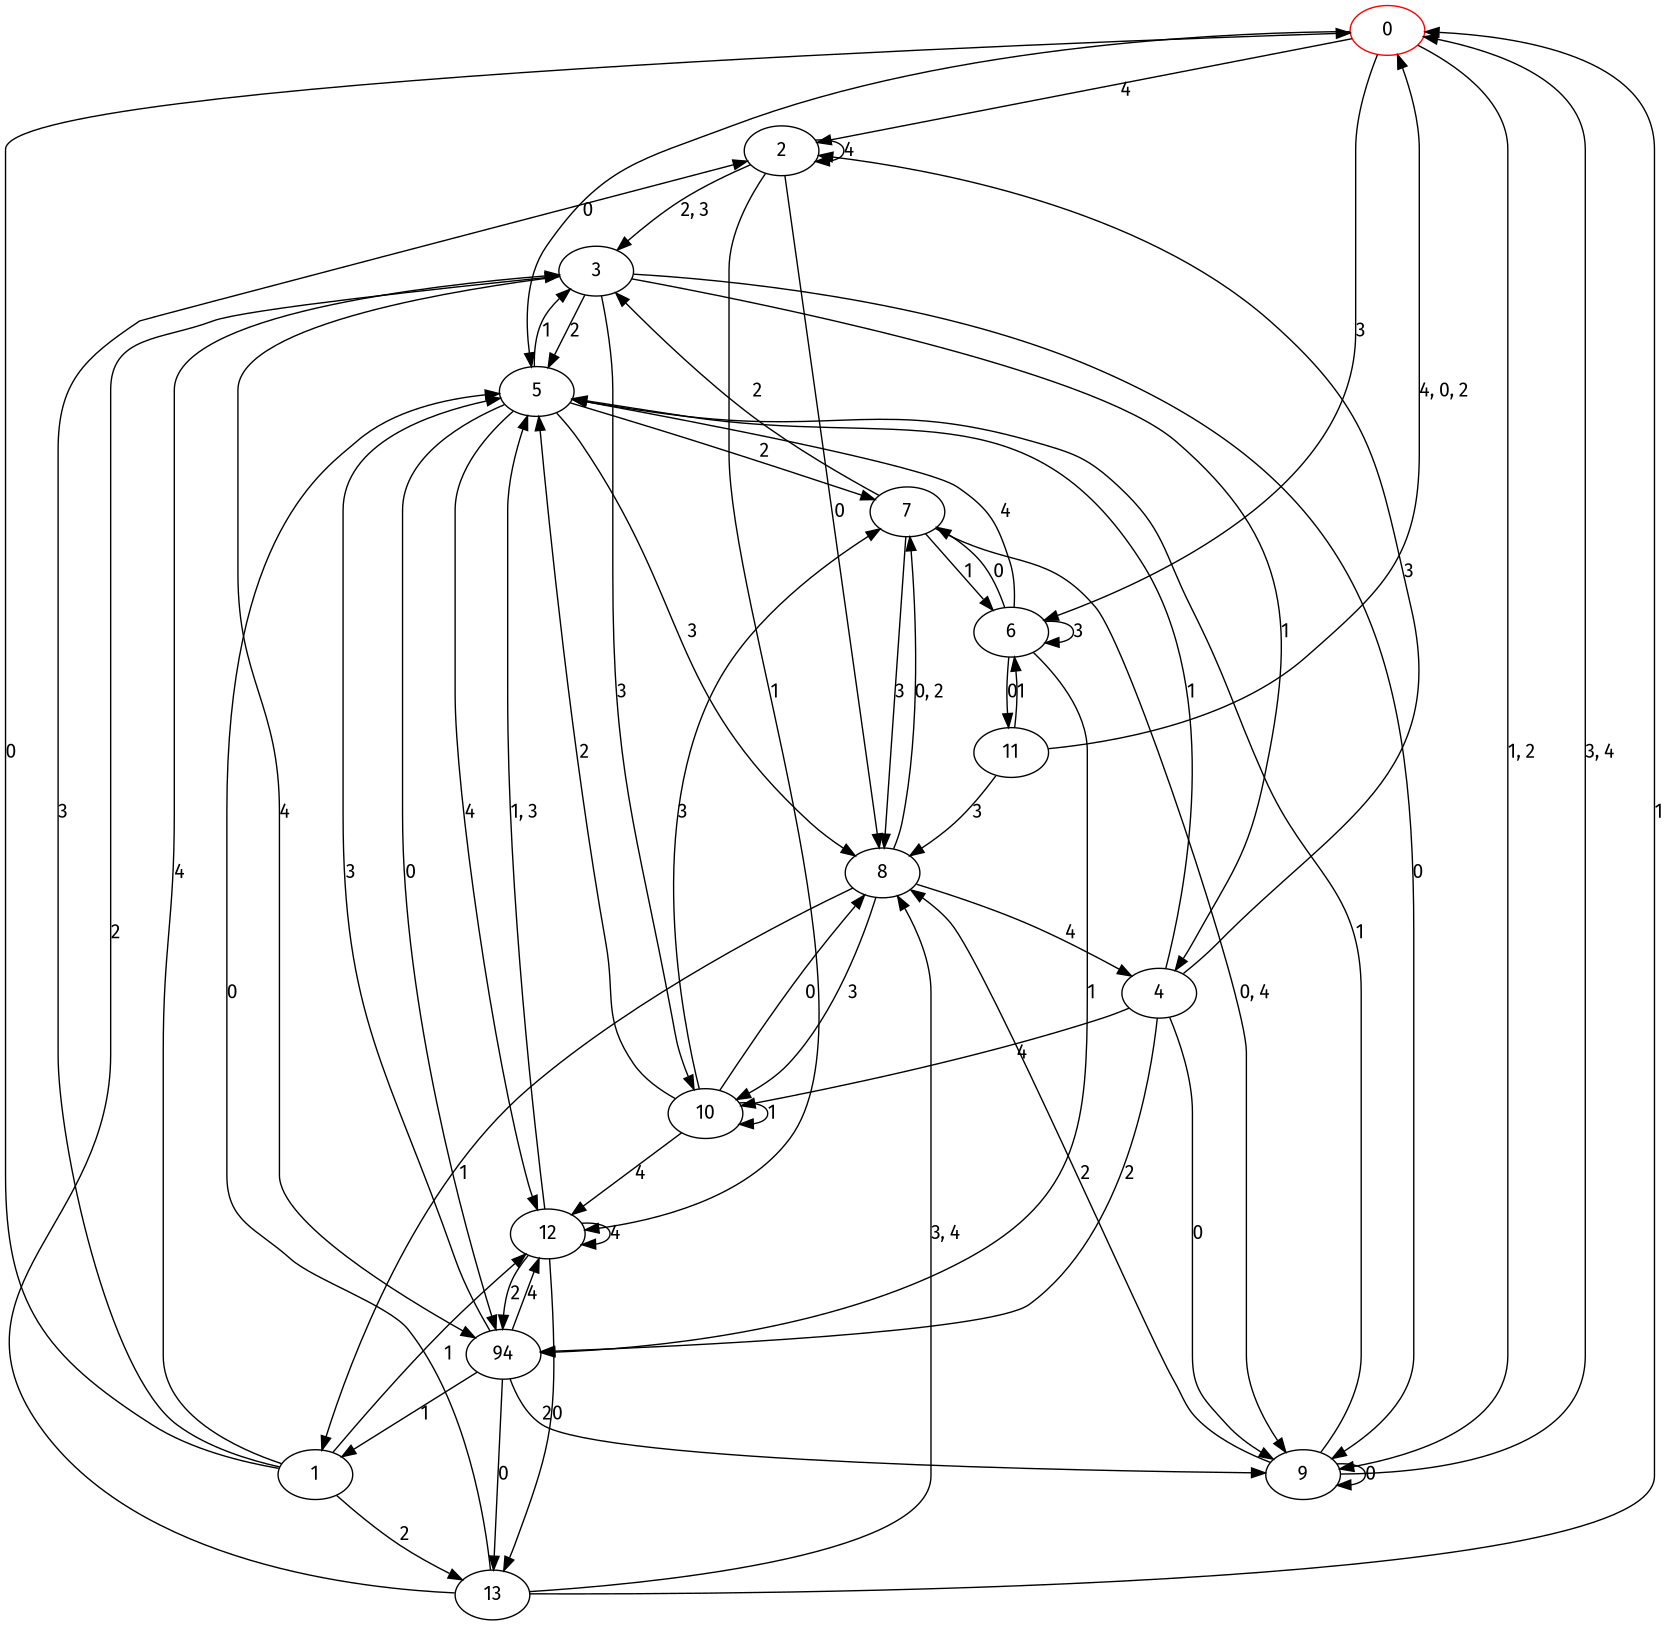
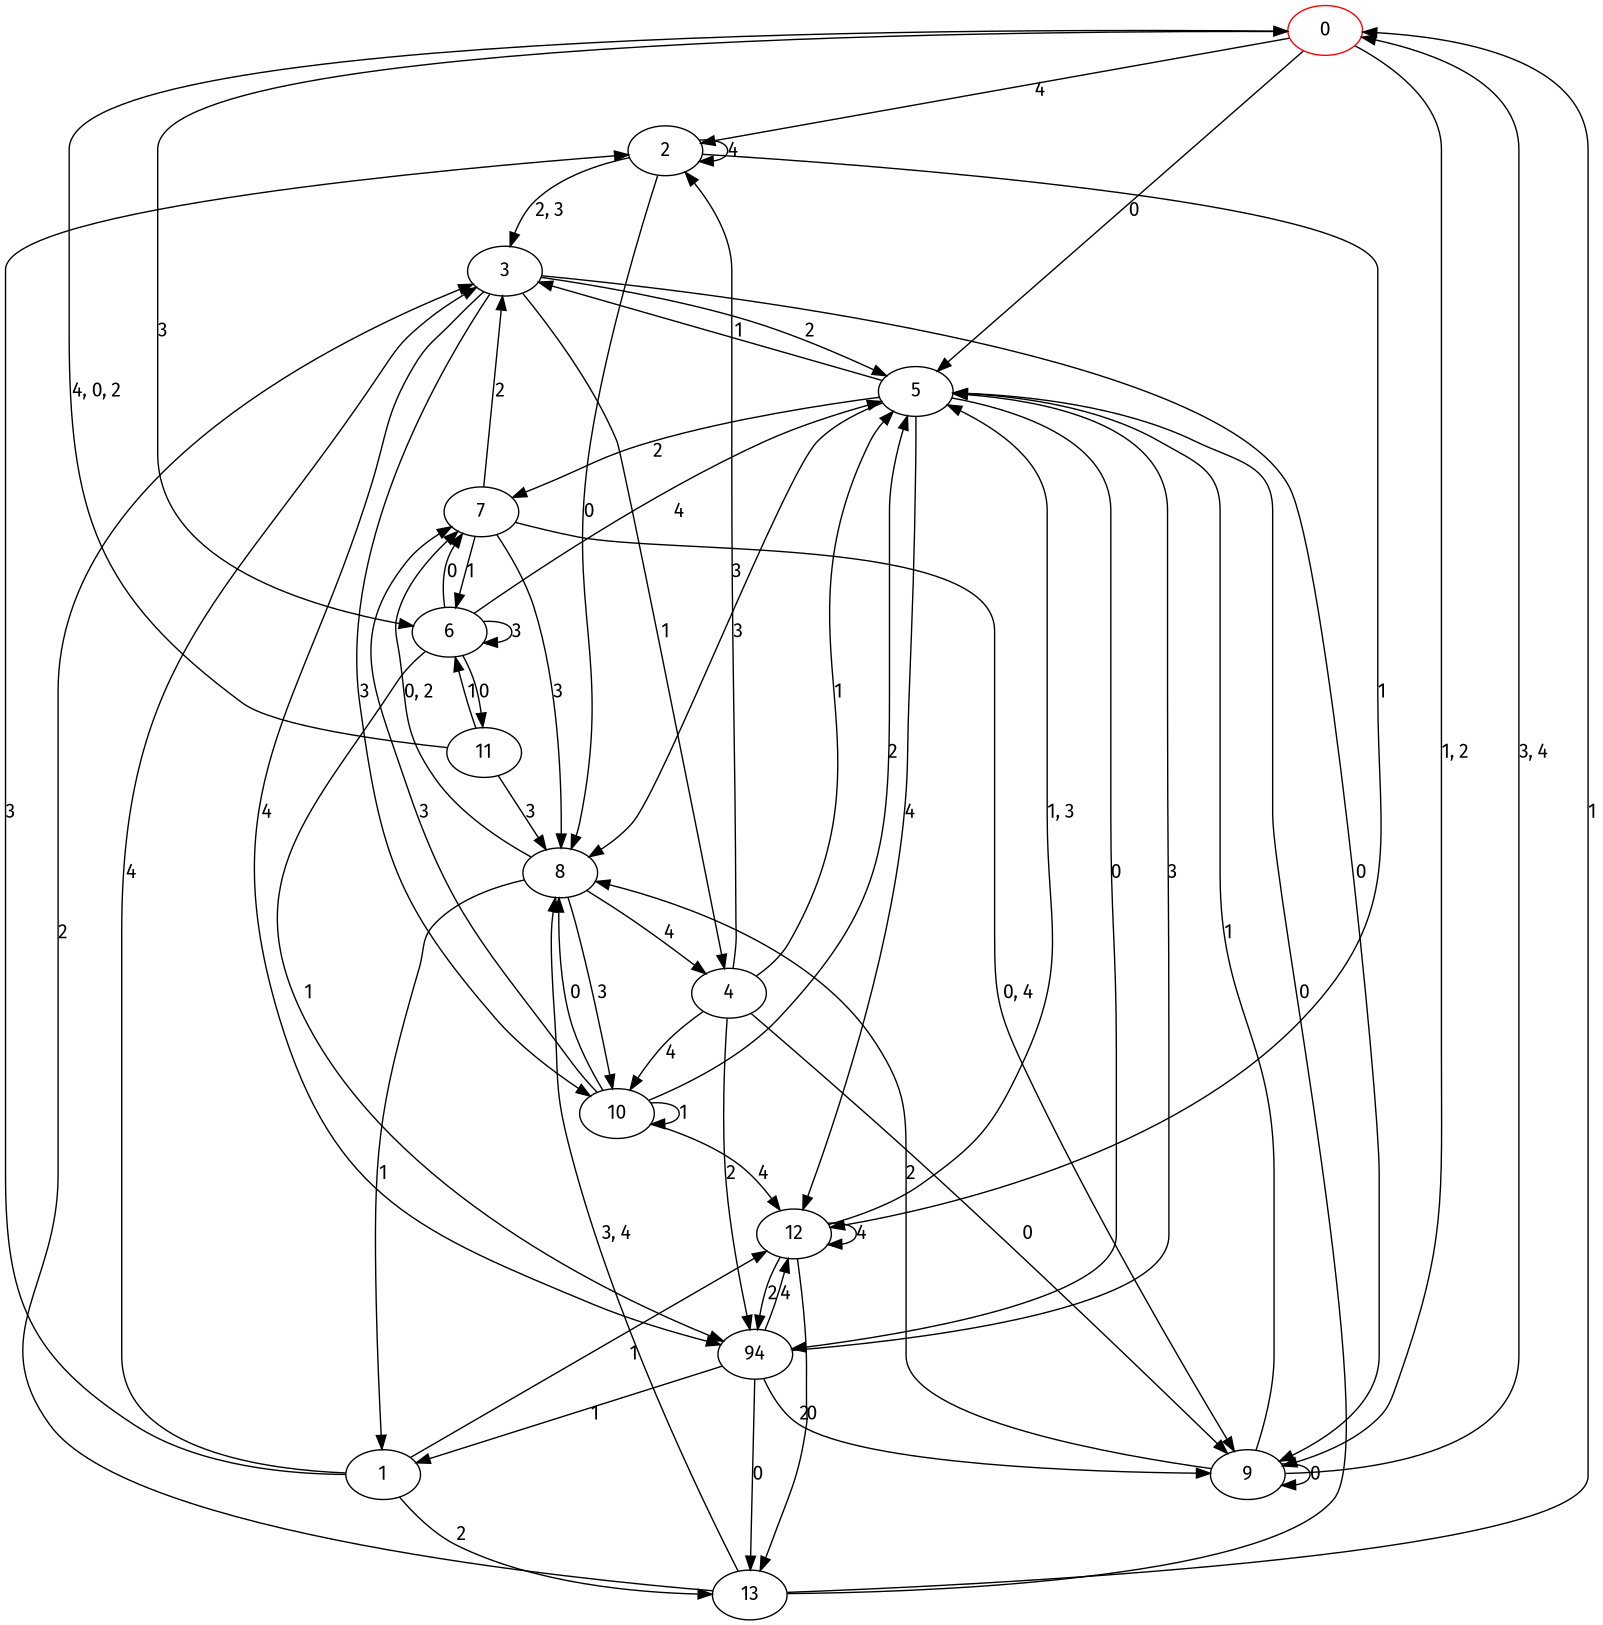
edge "1" -> "0": removed, label "0"
